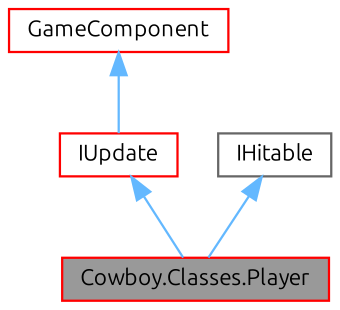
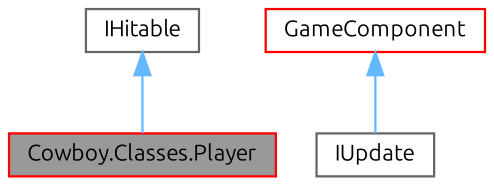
node "IUpdate": color red -> gray40
edge "Cowboy.Classes.Player" -> "IUpdate": removed
